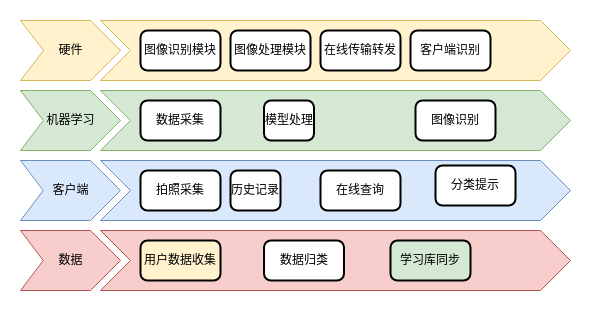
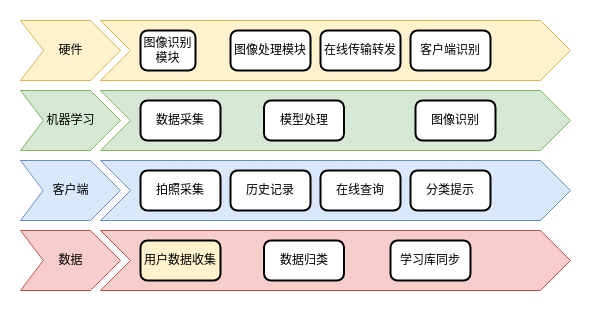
node "图像识别模块": size 80x40 -> 55x40
node "模型处理": size 50x40 -> 80x40
node "分类提示": moved (476, 186) -> (451, 191)
node "历史记录": size 50x40 -> 80x40
node "学习库同步": fillcolor #d5e8d4 -> #ffffff
